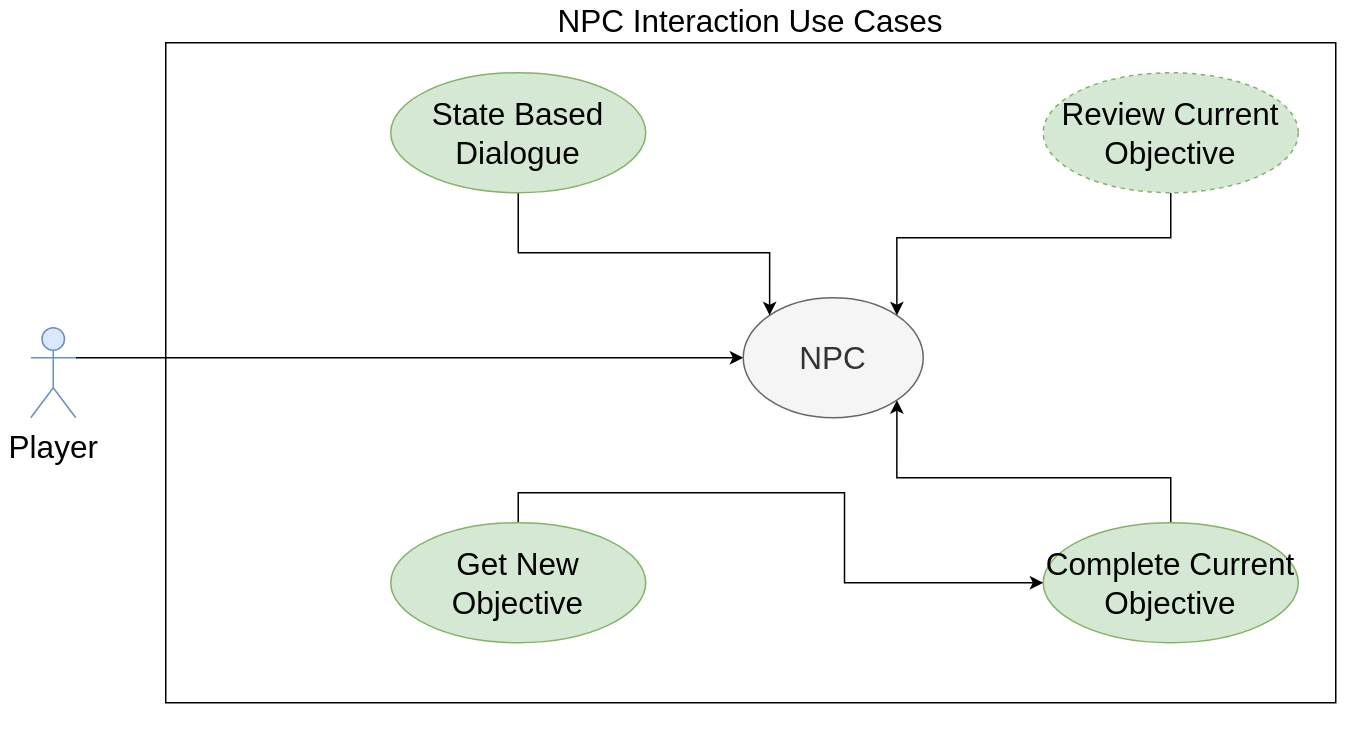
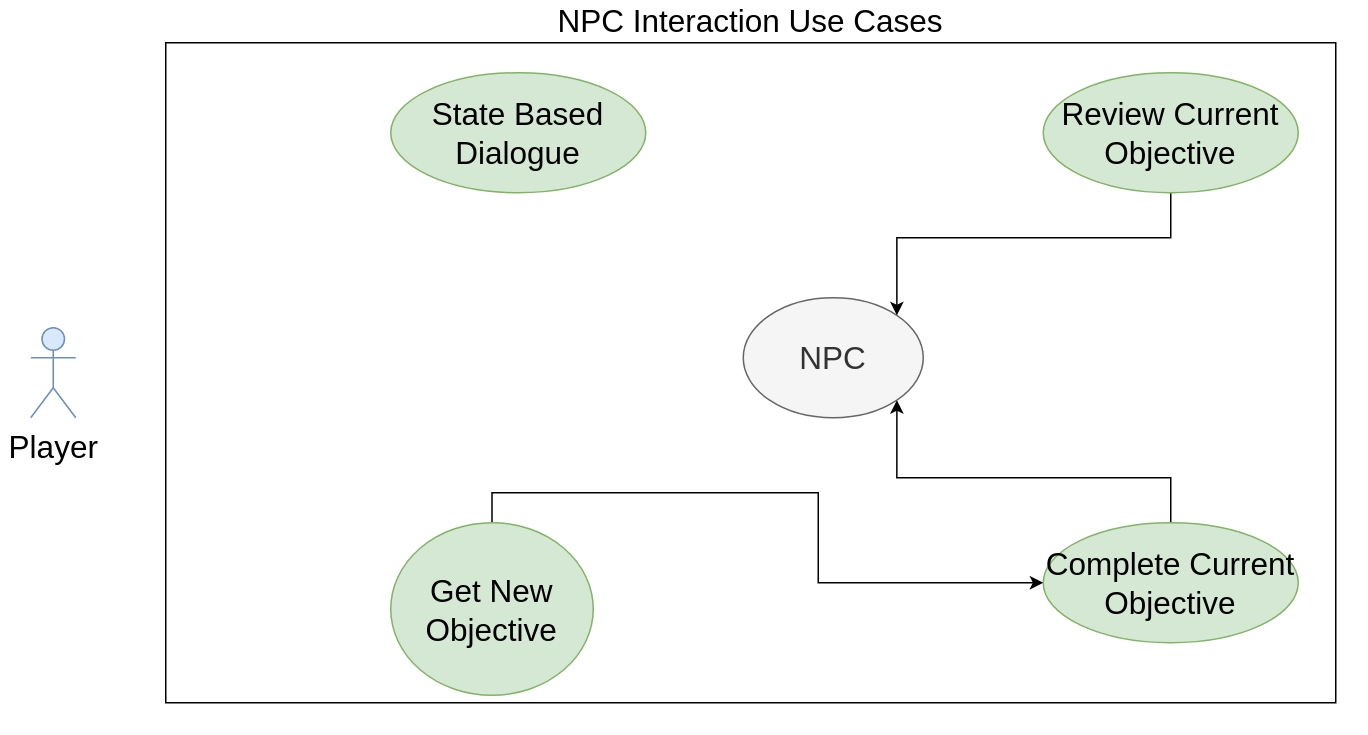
node "Review Current Objective": style dashed -> solid
edge "State Based Dialogue" -> "NPC": removed
edge "Player" -> "NPC": removed
node "Get New Objective": size 255x120 -> 203x173
